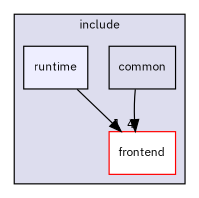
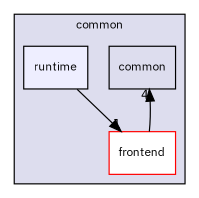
cluster "include": label "include" -> "common"
edge "common" -> "frontend": reversed
